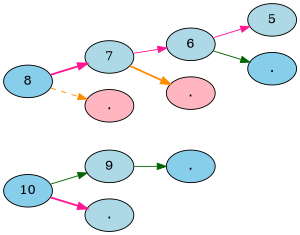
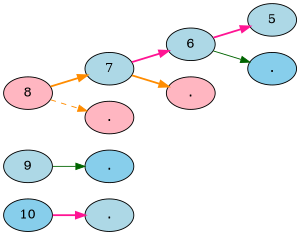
edge "6" -> "5": style solid -> bold
edge "7" -> "6": style solid -> bold
edge "8" -> "7": color deeppink -> darkorange
node "8": fillcolor skyblue -> lightpink
edge "10" -> "9": removed
